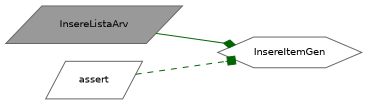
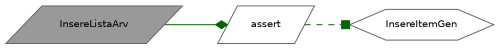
edge "InsereListaArv" -> "InsereItemGen": now "InsereListaArv" -> "assert"
